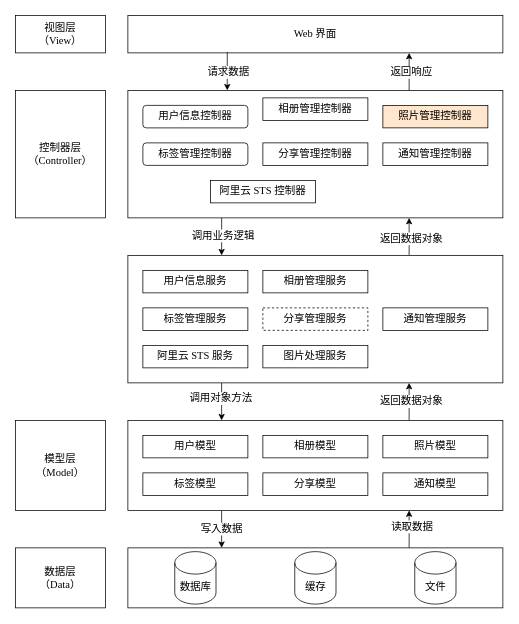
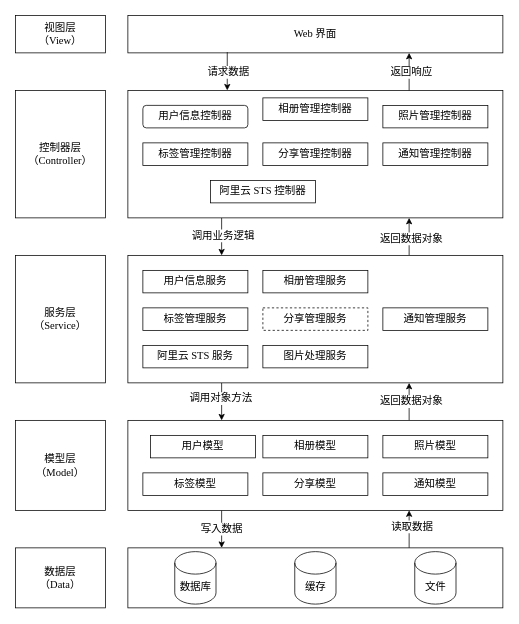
node "照片管理控制器": fillcolor #ffe6cc -> #ffffff
node "标签管理控制器": shape rounded rectangle -> rectangle
node "服务层 （Service）": added
node "用户模型": moved (195, 447) -> (203, 447)
